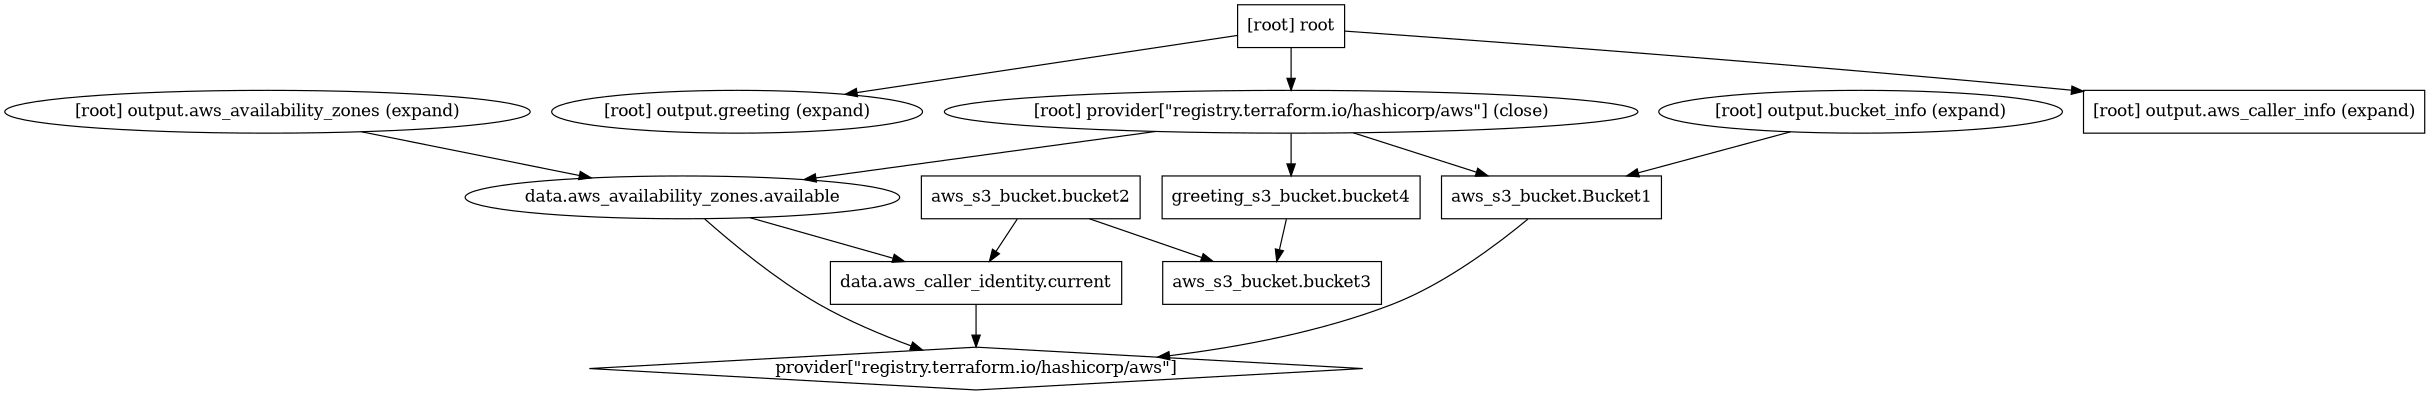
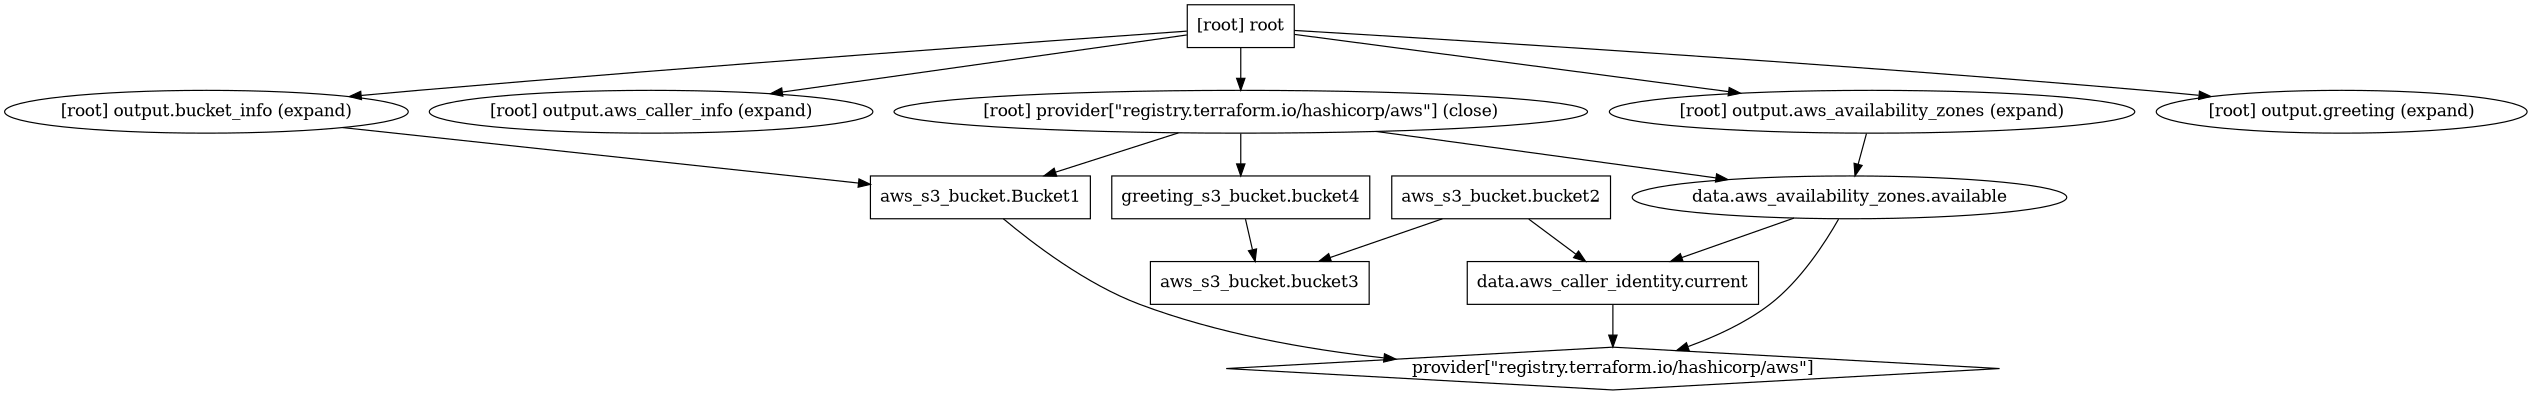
edge "[root] root" -> "[root] output.bucket_info (expand)": added
edge "[root] root" -> "[root] output.aws_availability_zones (expand)": added
node "[root] output.aws_caller_info (expand)": shape box -> ellipse
